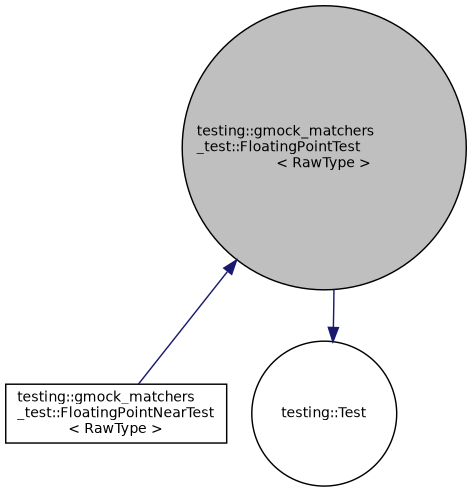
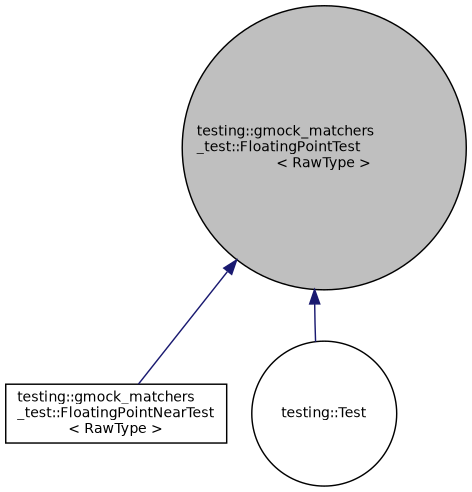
edge "testing::gmock_matchers _test::FloatingPointTest < RawType >" -> "testing::Test": reversed
